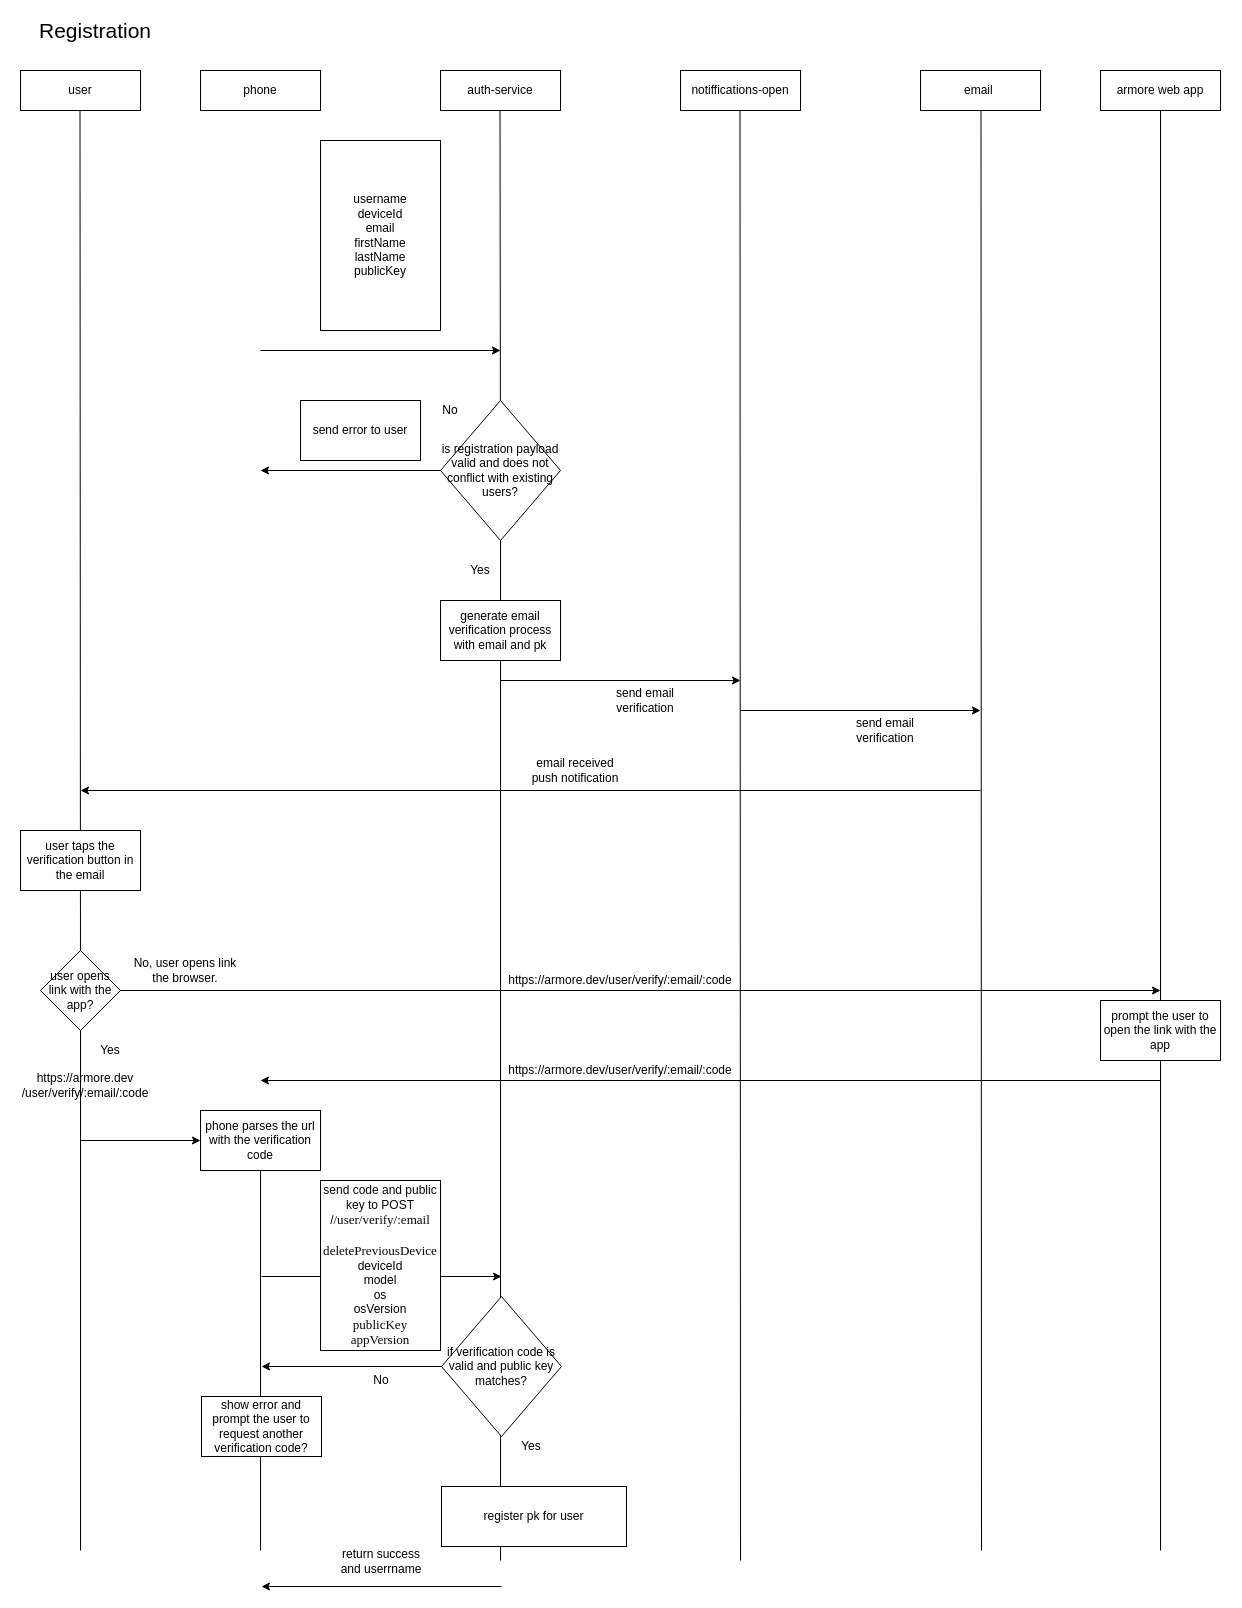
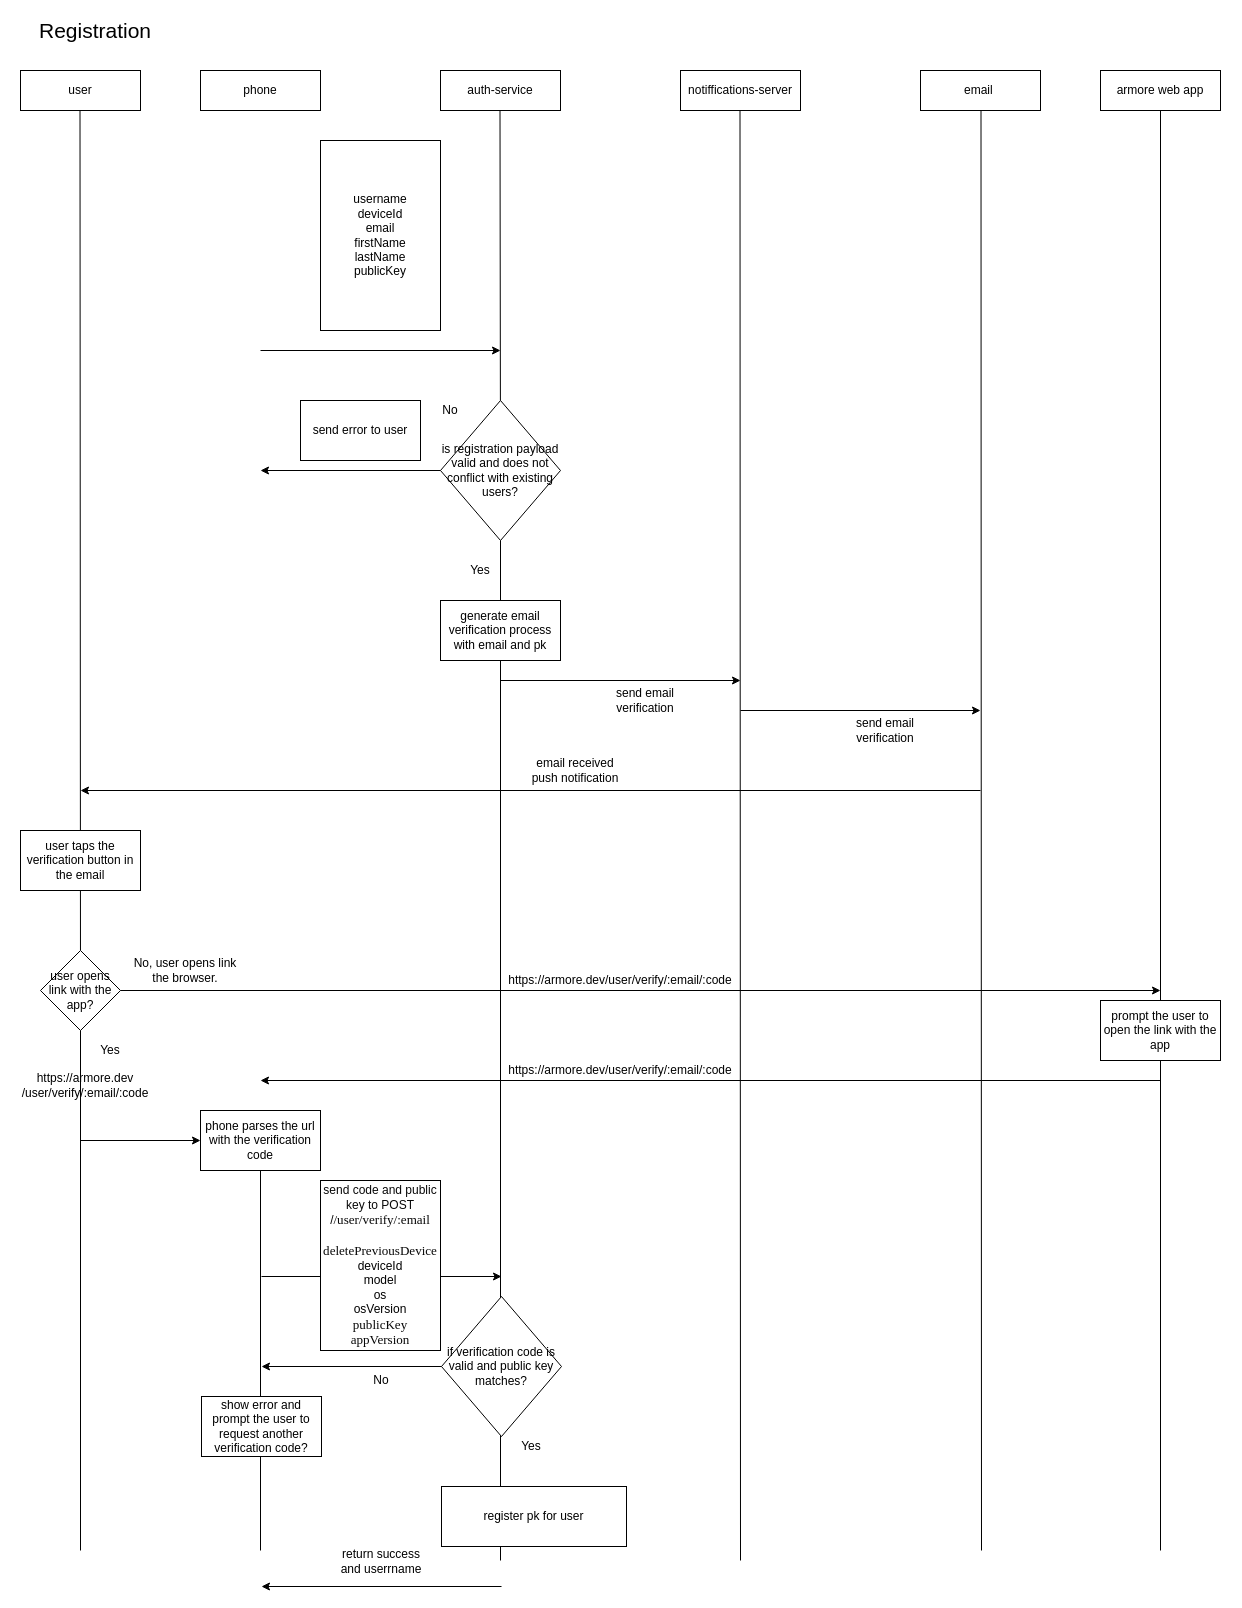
node "notiffications-open": label "notiffications-open" -> "notiffications-server"
